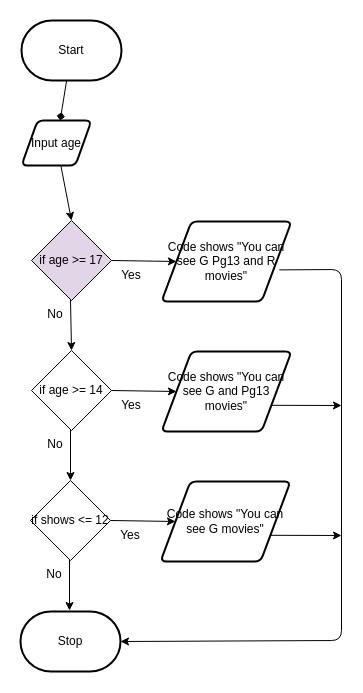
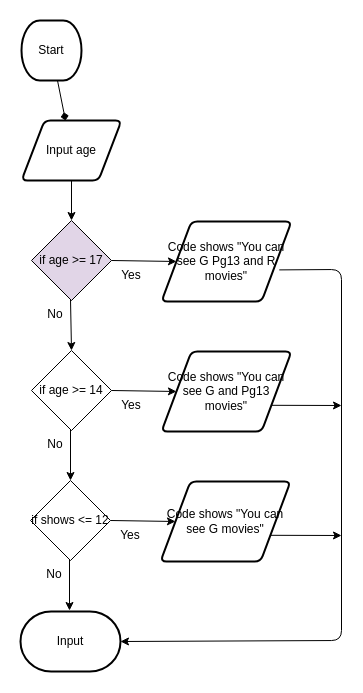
node "Start": size 100x60 -> 60x60
node "Input age": size 70x45 -> 100x60
node "Stop": label "Stop" -> "Input"
